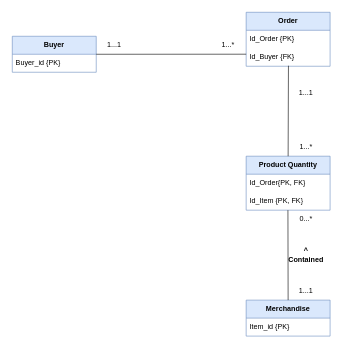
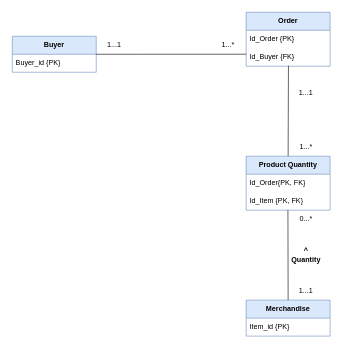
node "^ Contained": label "^ Contained" -> "^ Quantity"
